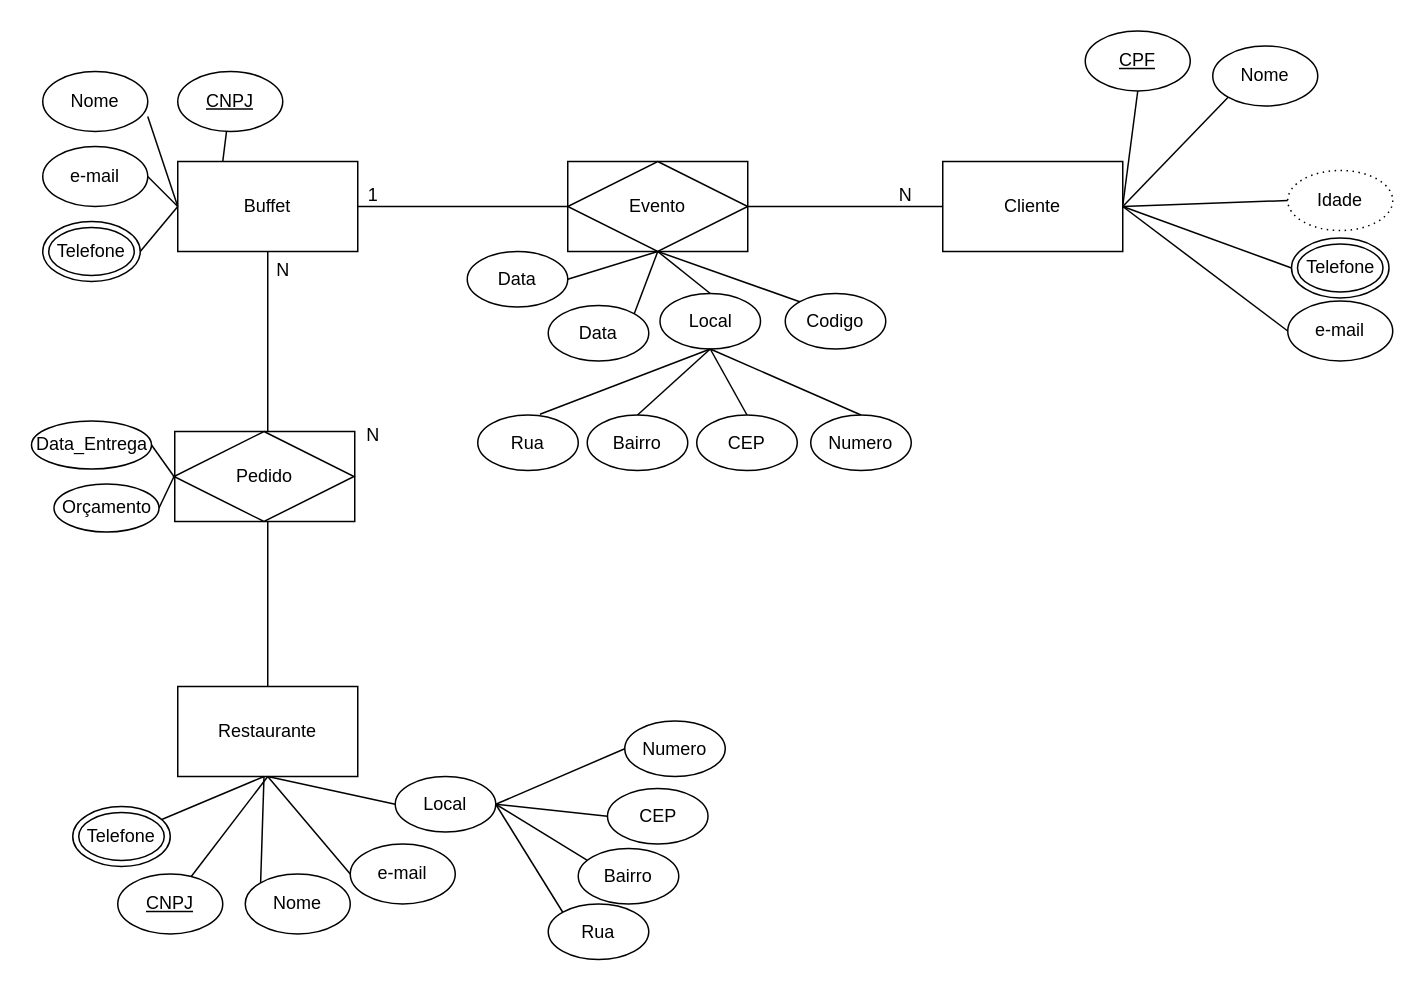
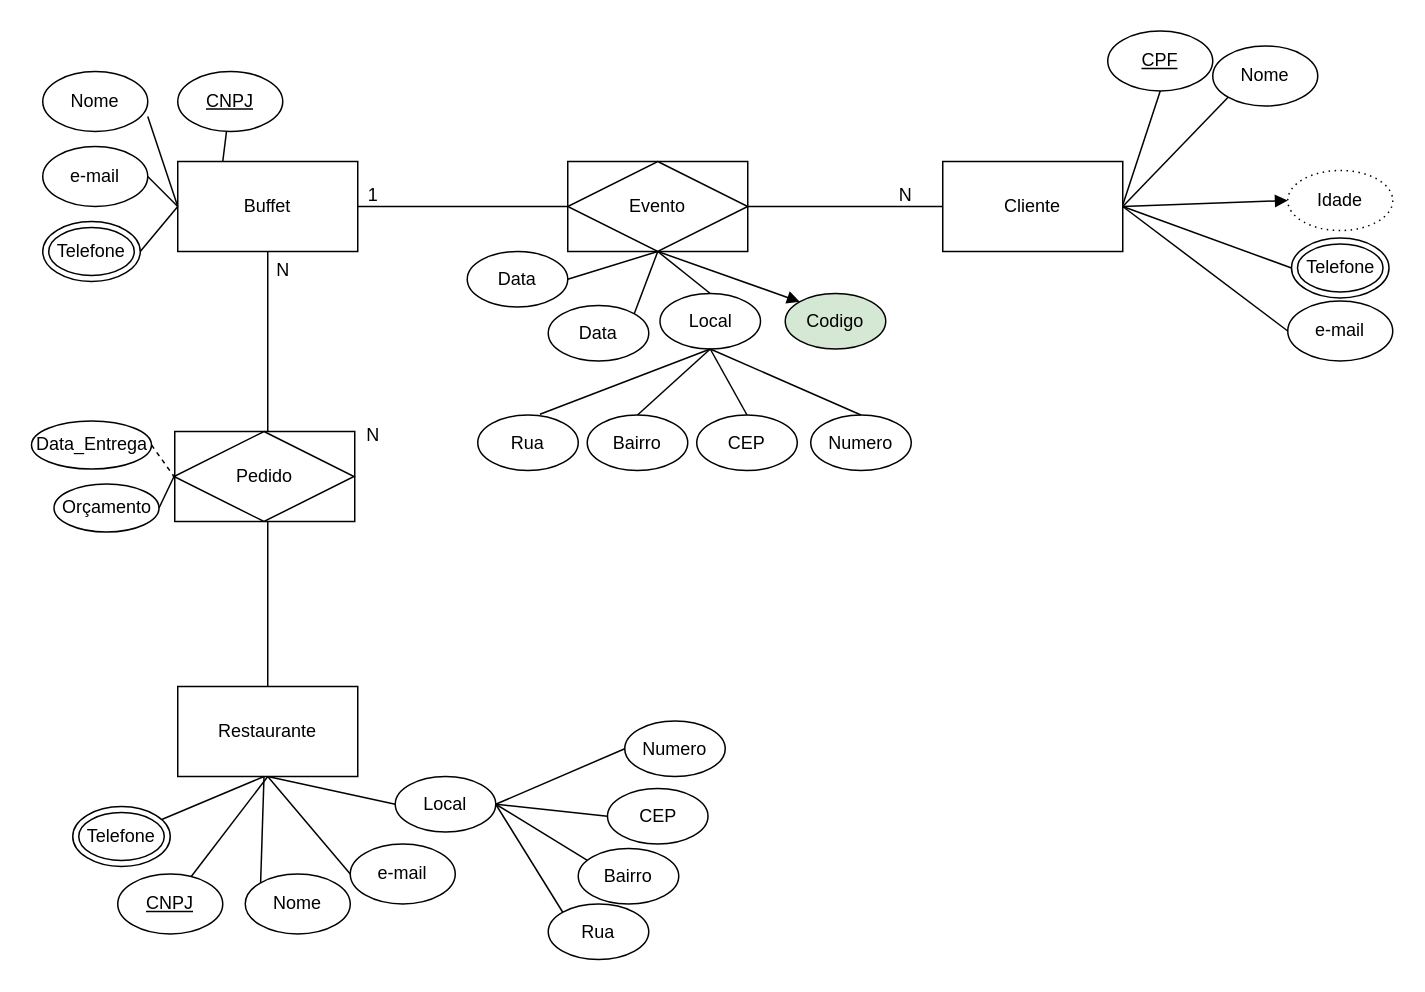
node "CPF": moved (1138, 61) -> (1160, 61)
edge "Idade" -- "Cliente": arrowhead none -> block
edge "Evento" -- "Codigo": arrowhead none -> block
node "Codigo": fillcolor #ffffff -> #d5e8d4
edge "Data_Entrega" -- "Pedido": style solid -> dashed
